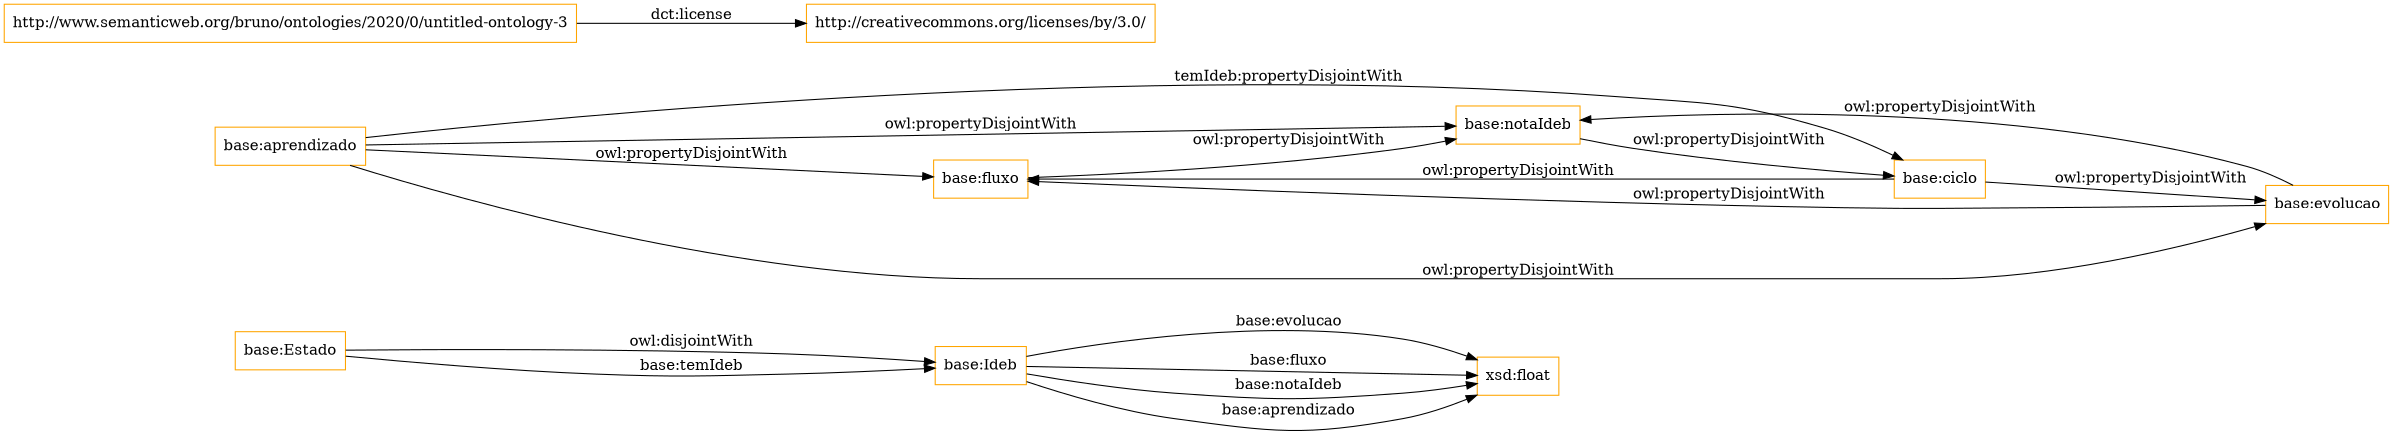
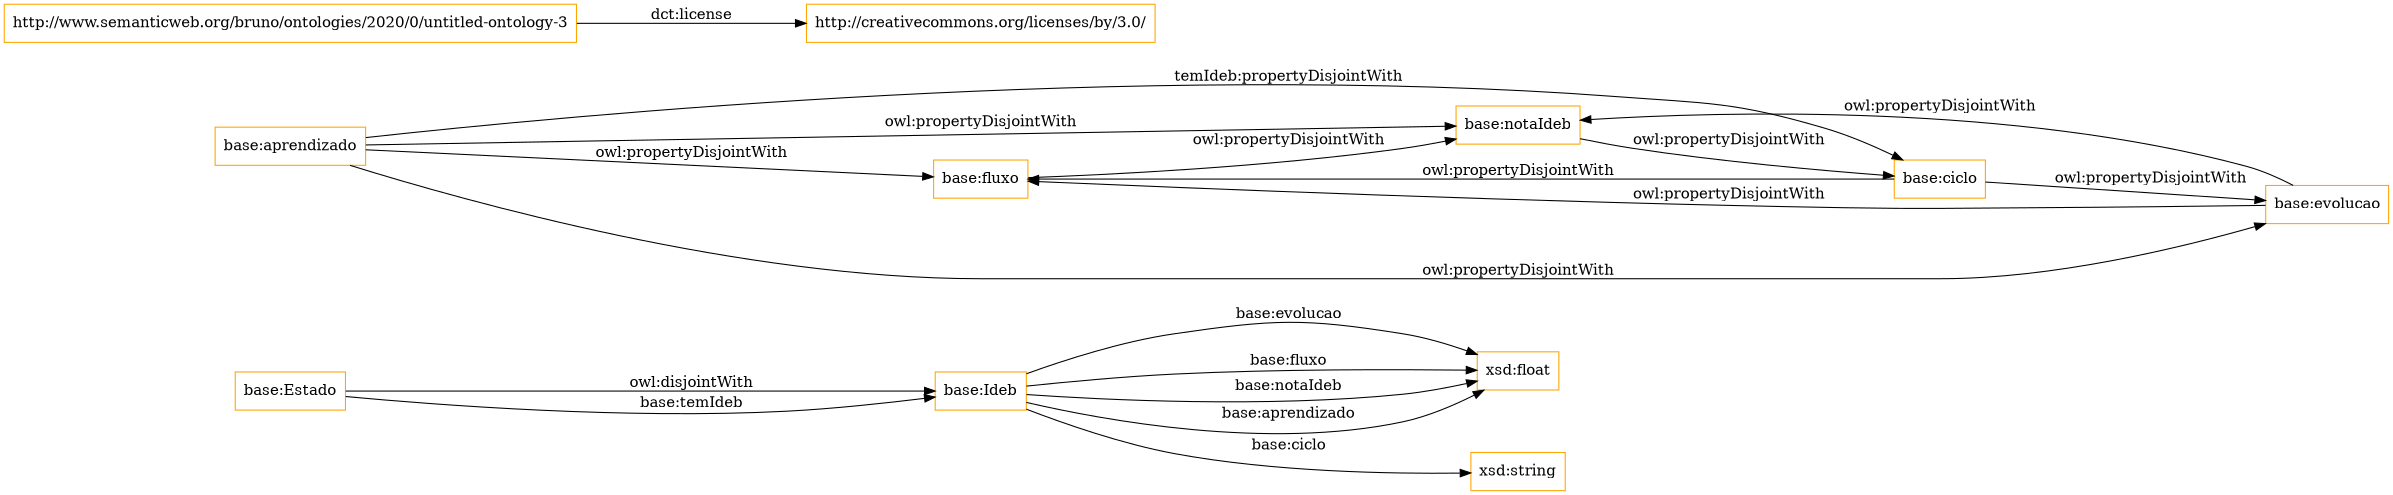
node "xsd:string": added
